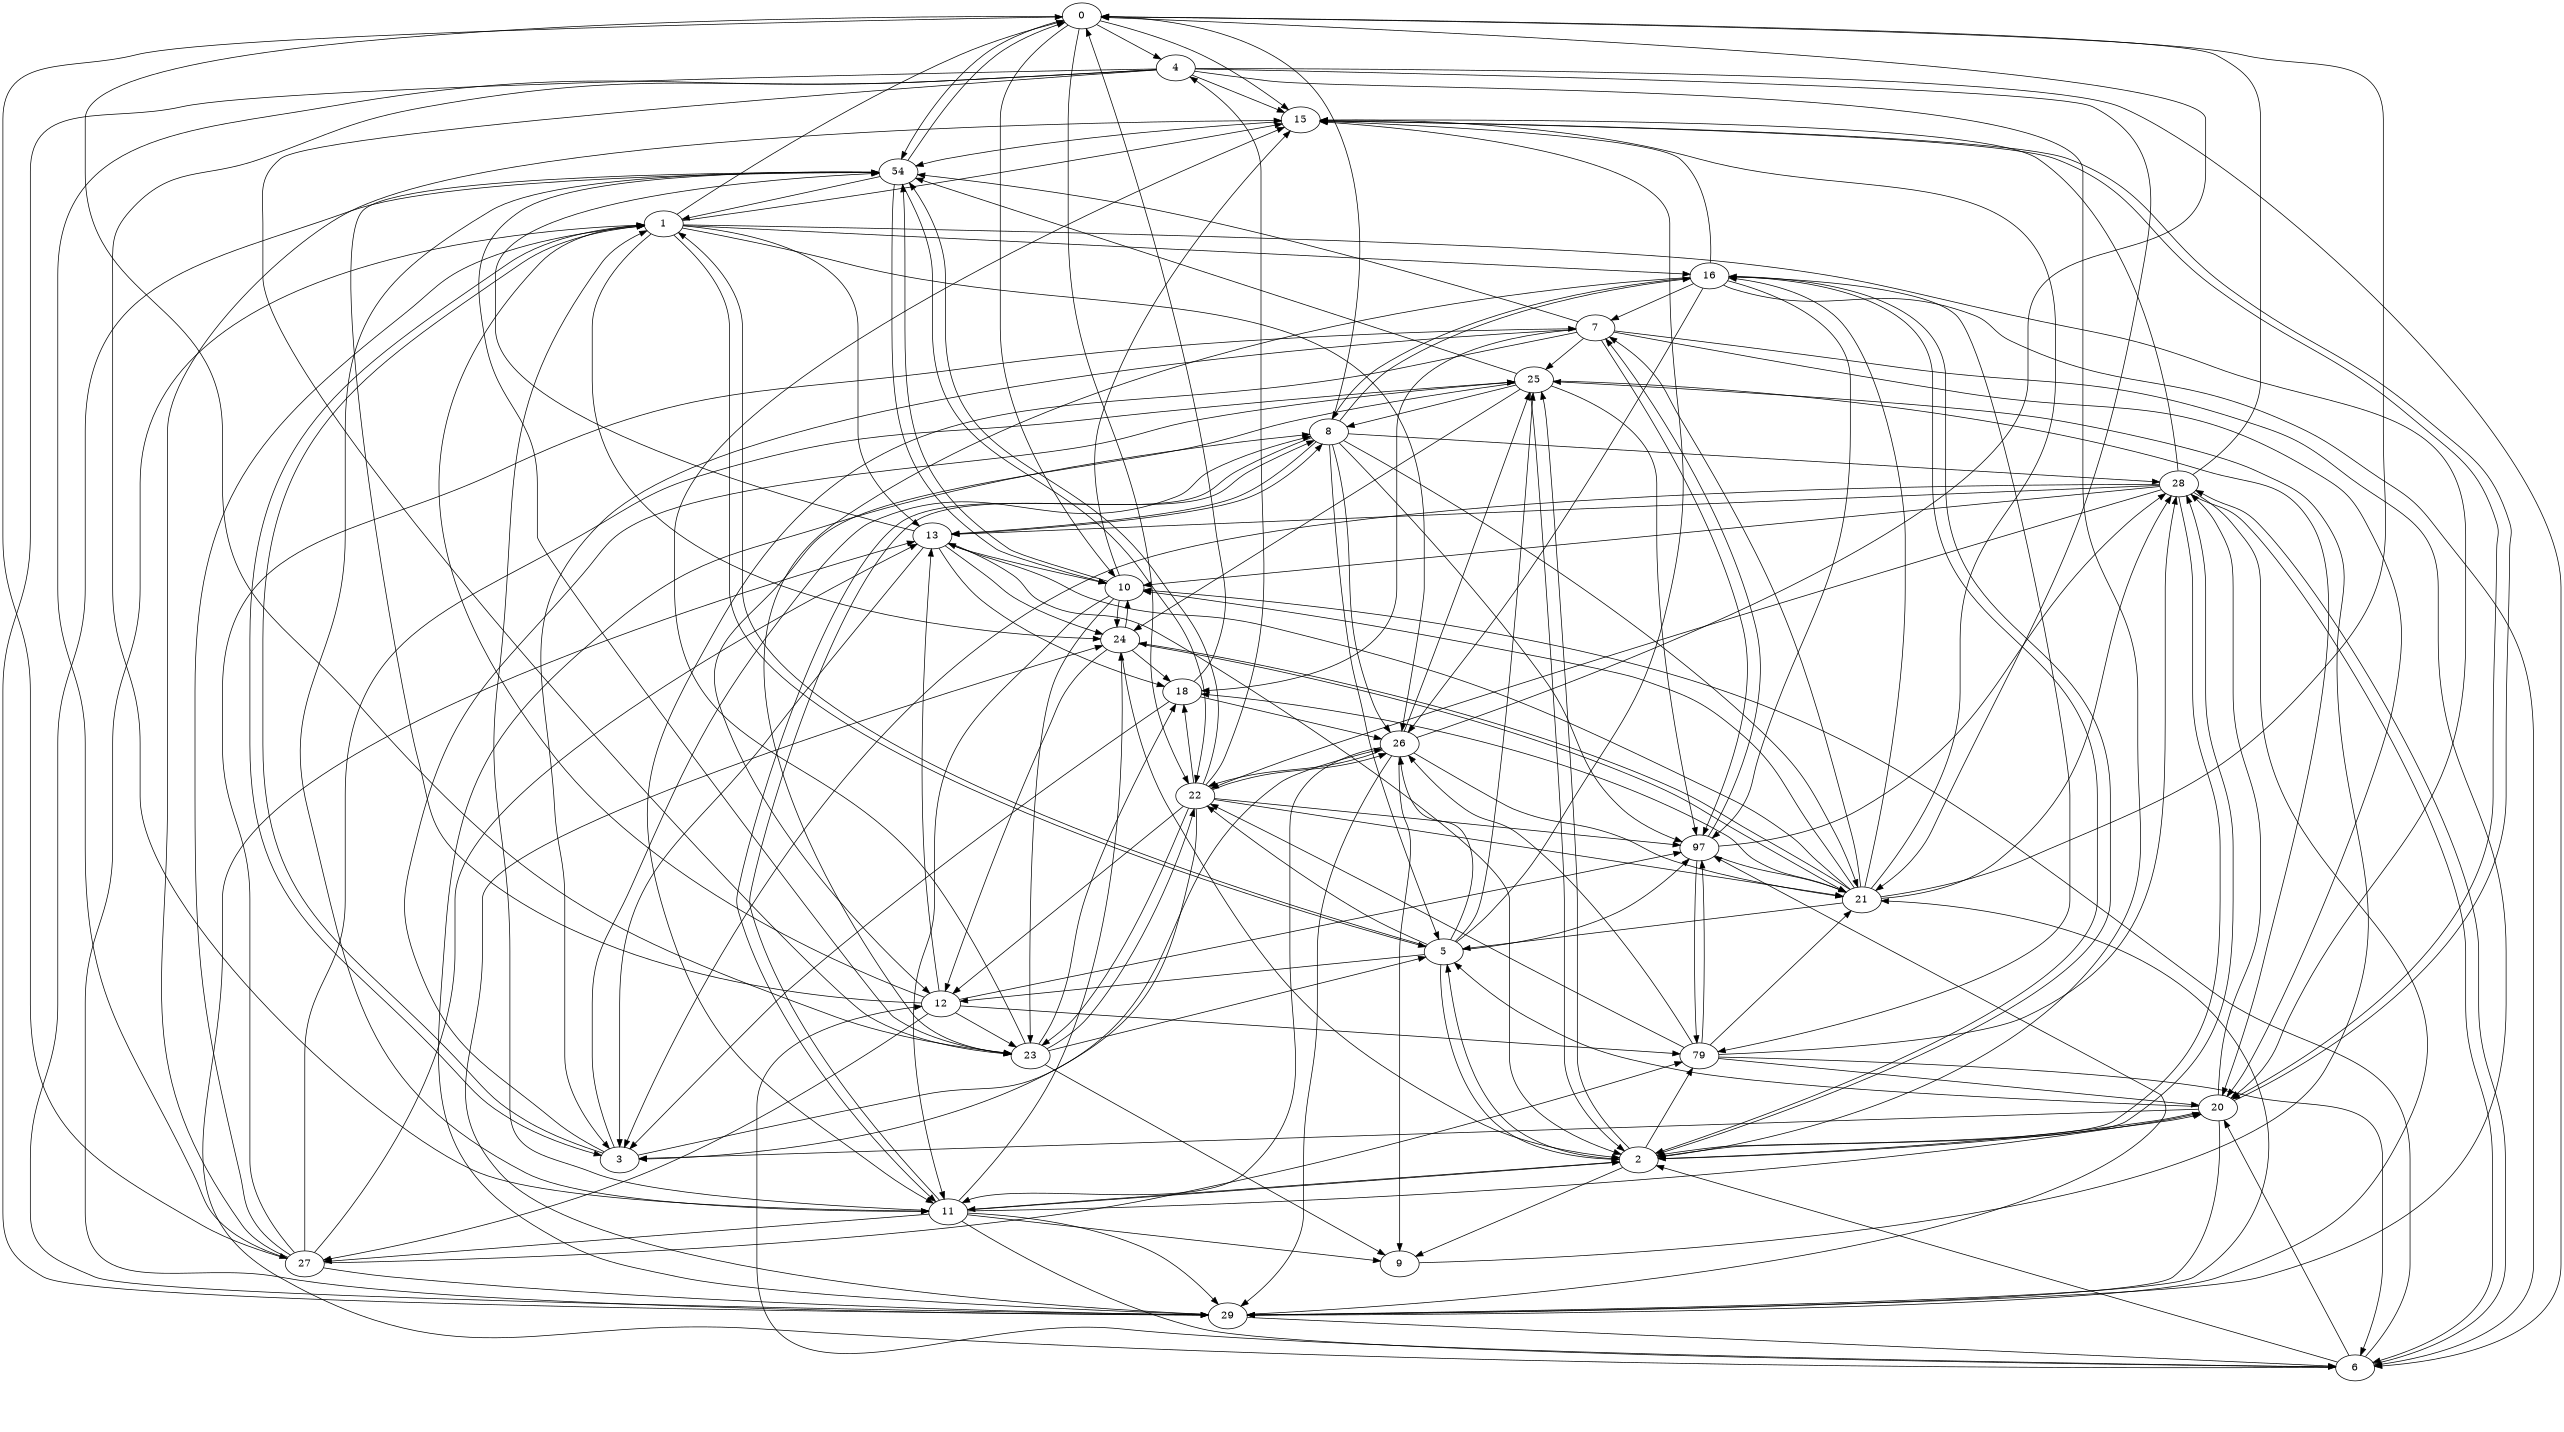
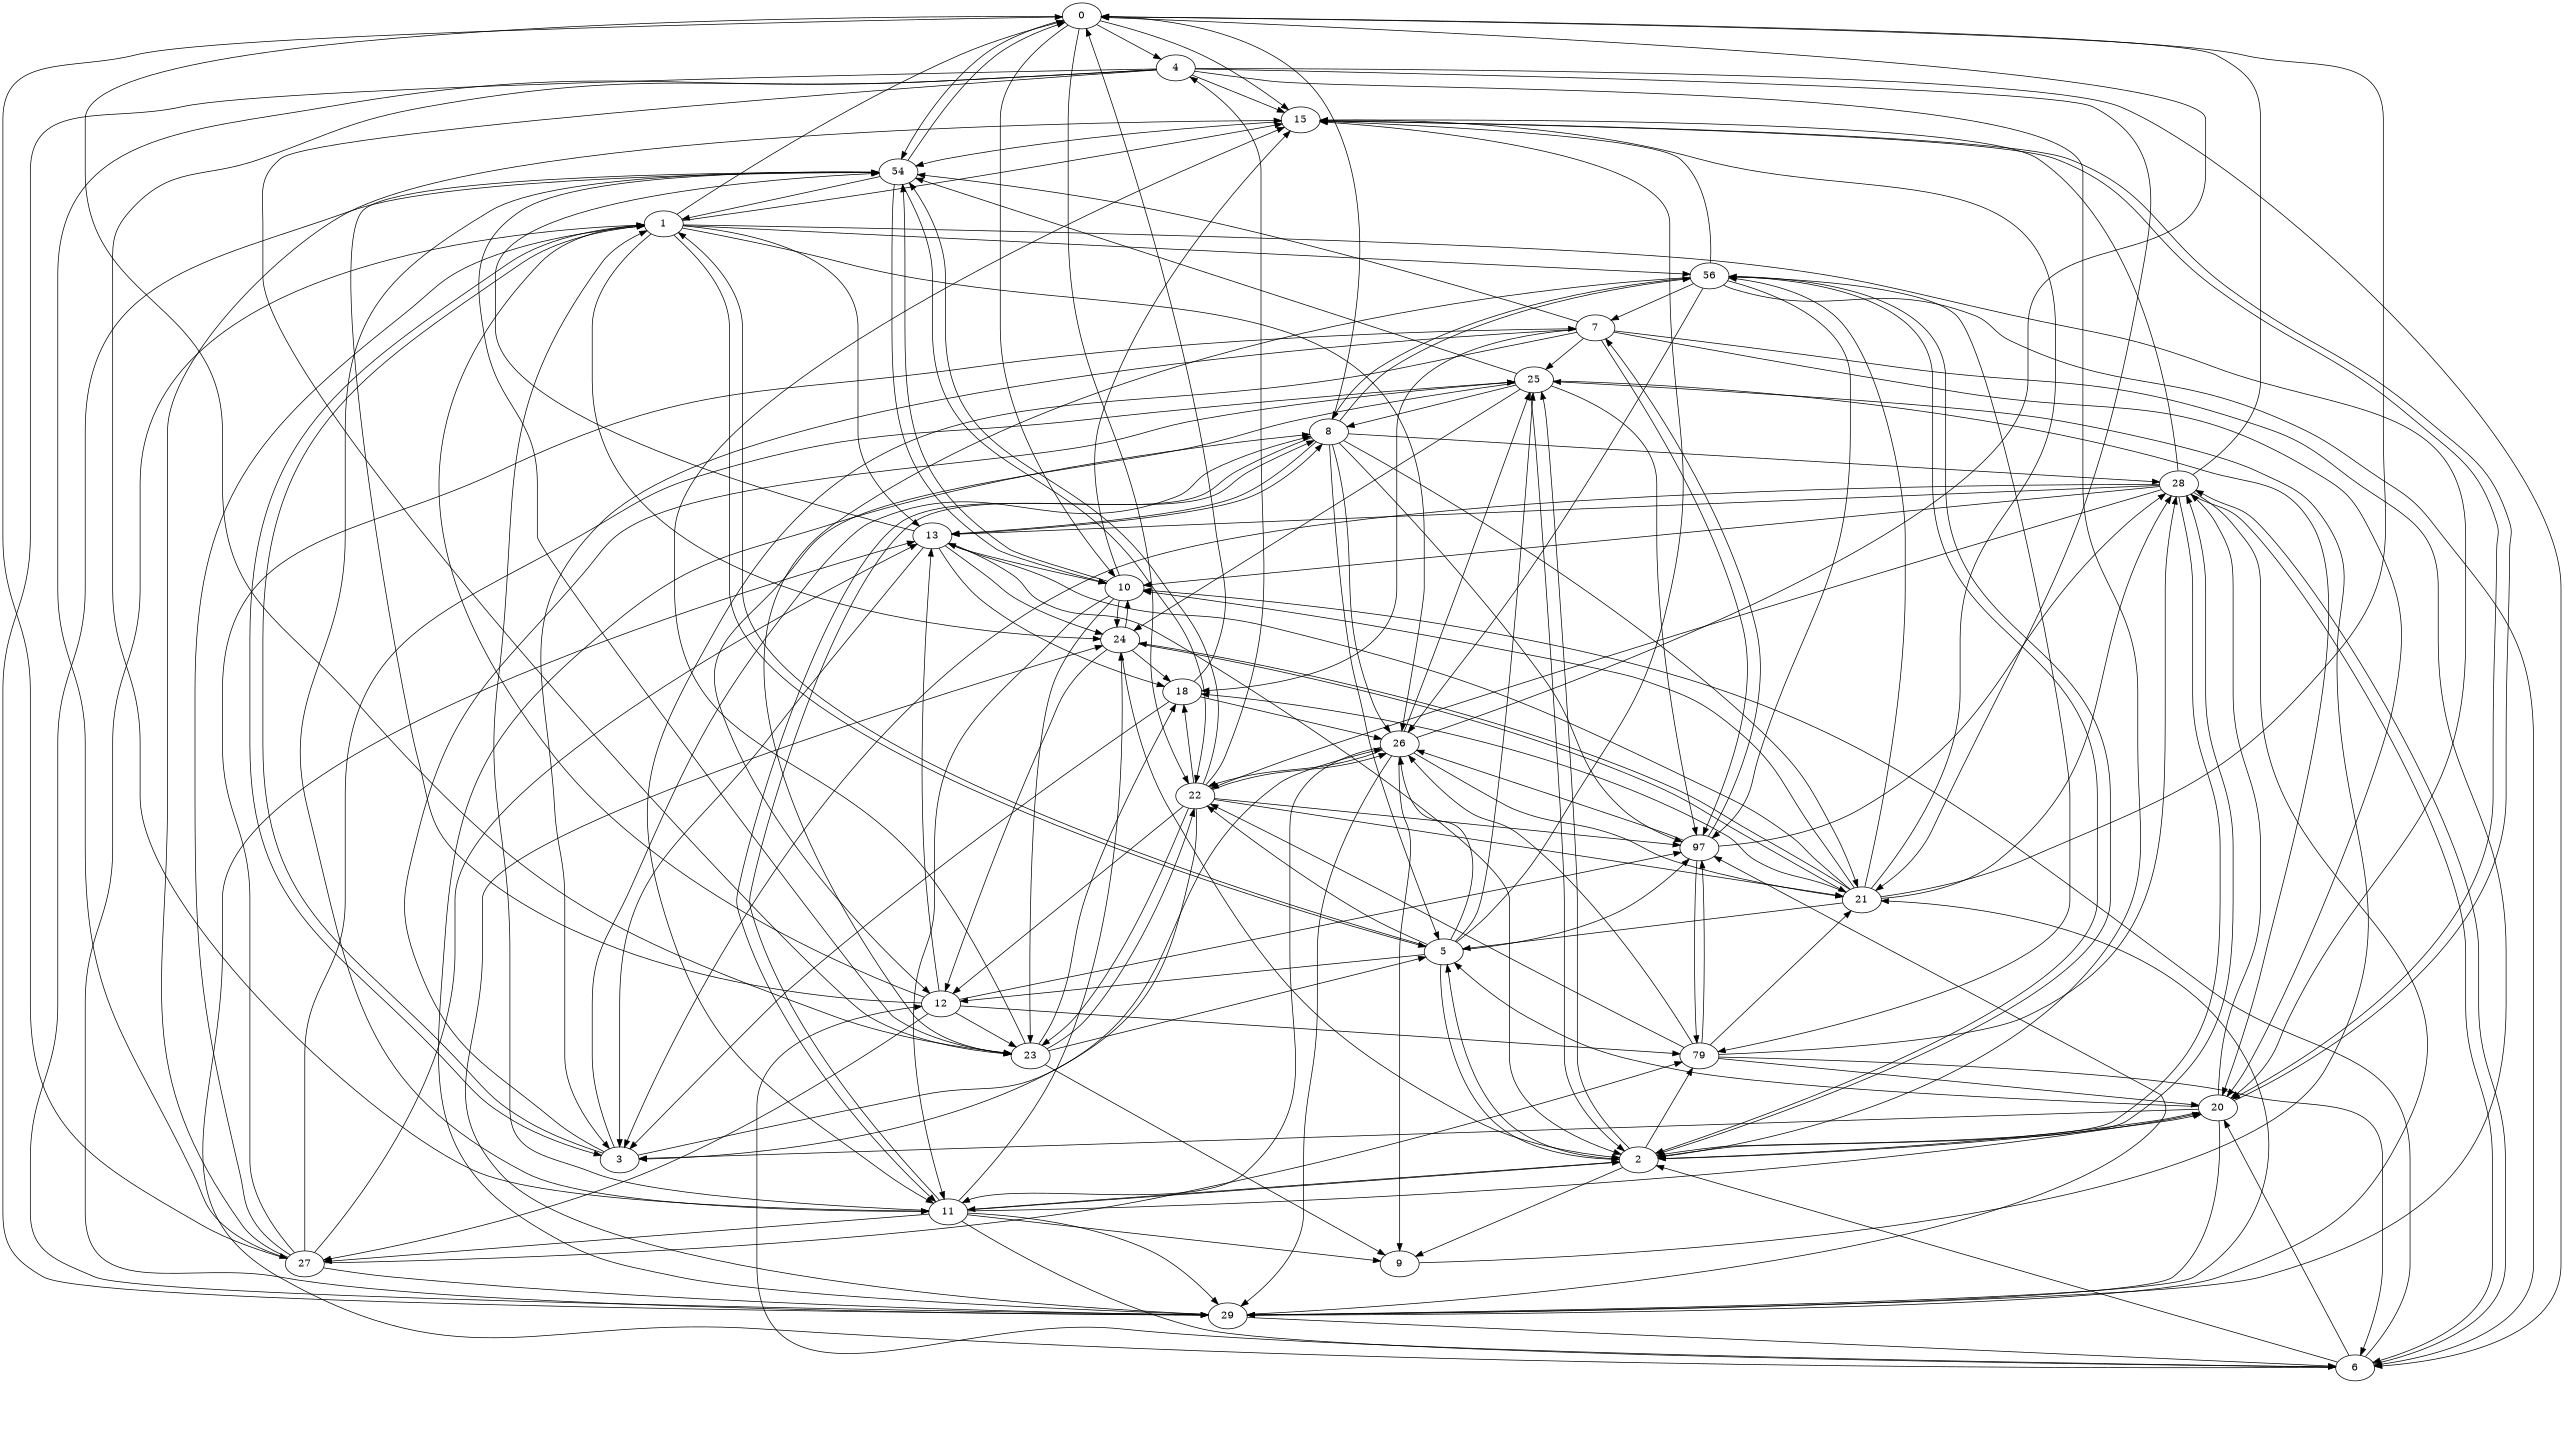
node "16": label "16" -> "56"
edge "21" -> "7": removed
edge "97" -> "21": now "97" -> "26"
